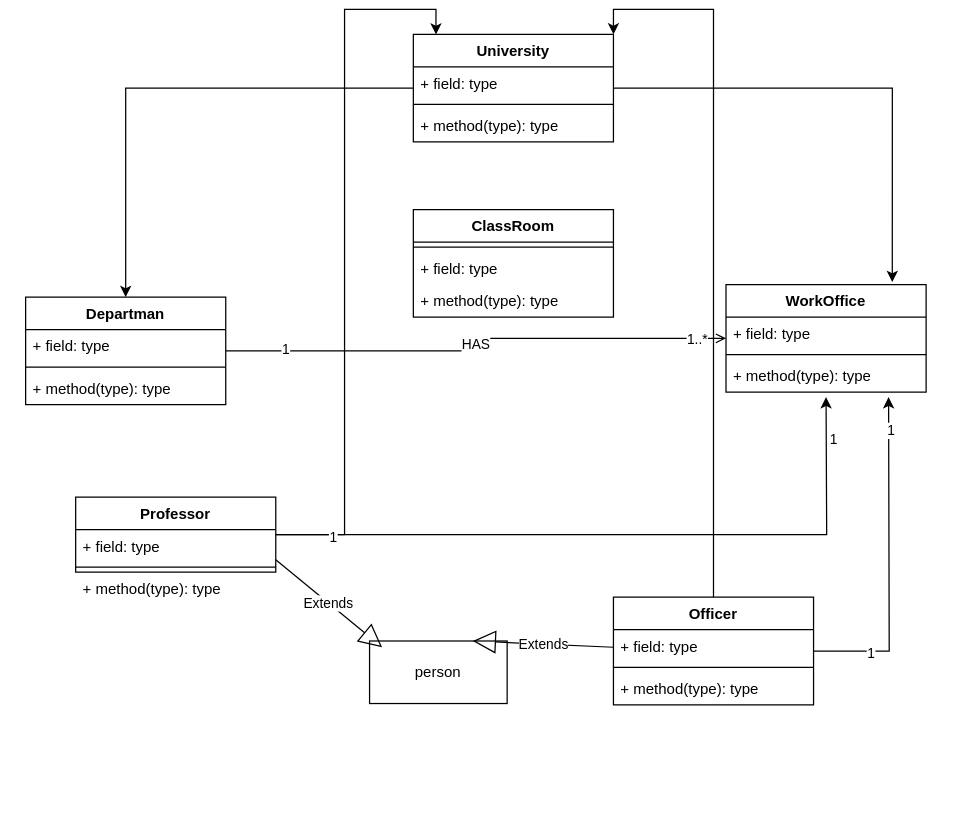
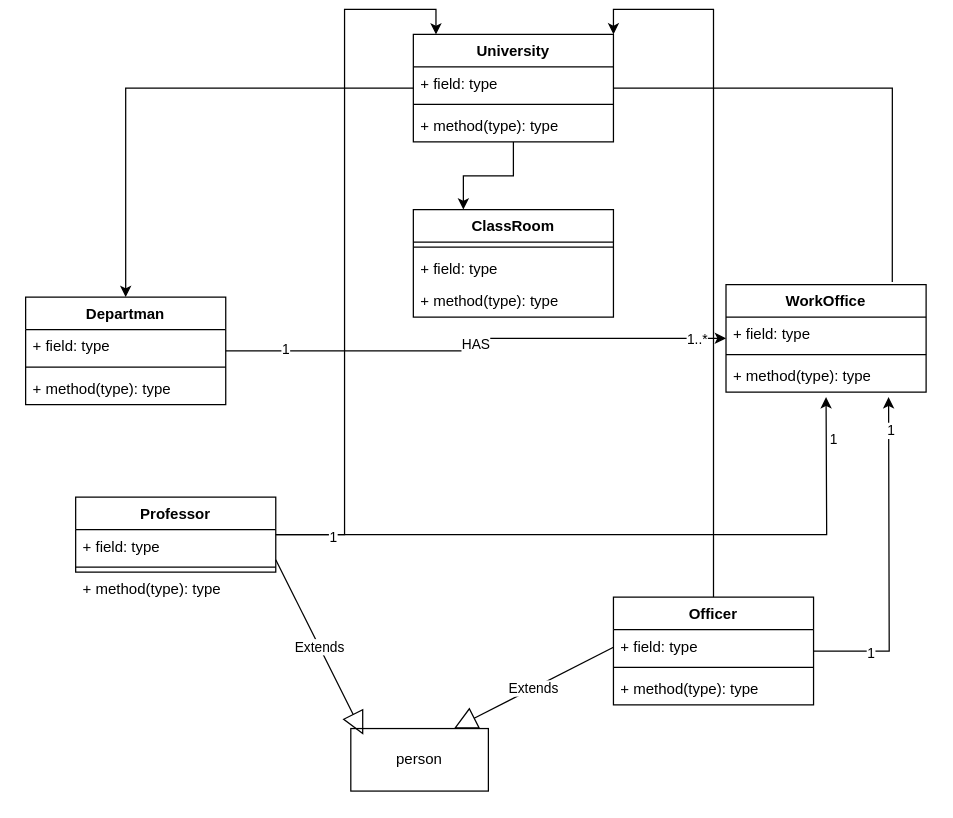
edge "University" -> "ClassRoom": added
edge "University" -> "WorkOffice": arrowhead classic -> none
edge "Departman" -> "WorkOffice": arrowhead open -> classic
node "person": moved (438, 672) -> (419, 759)
